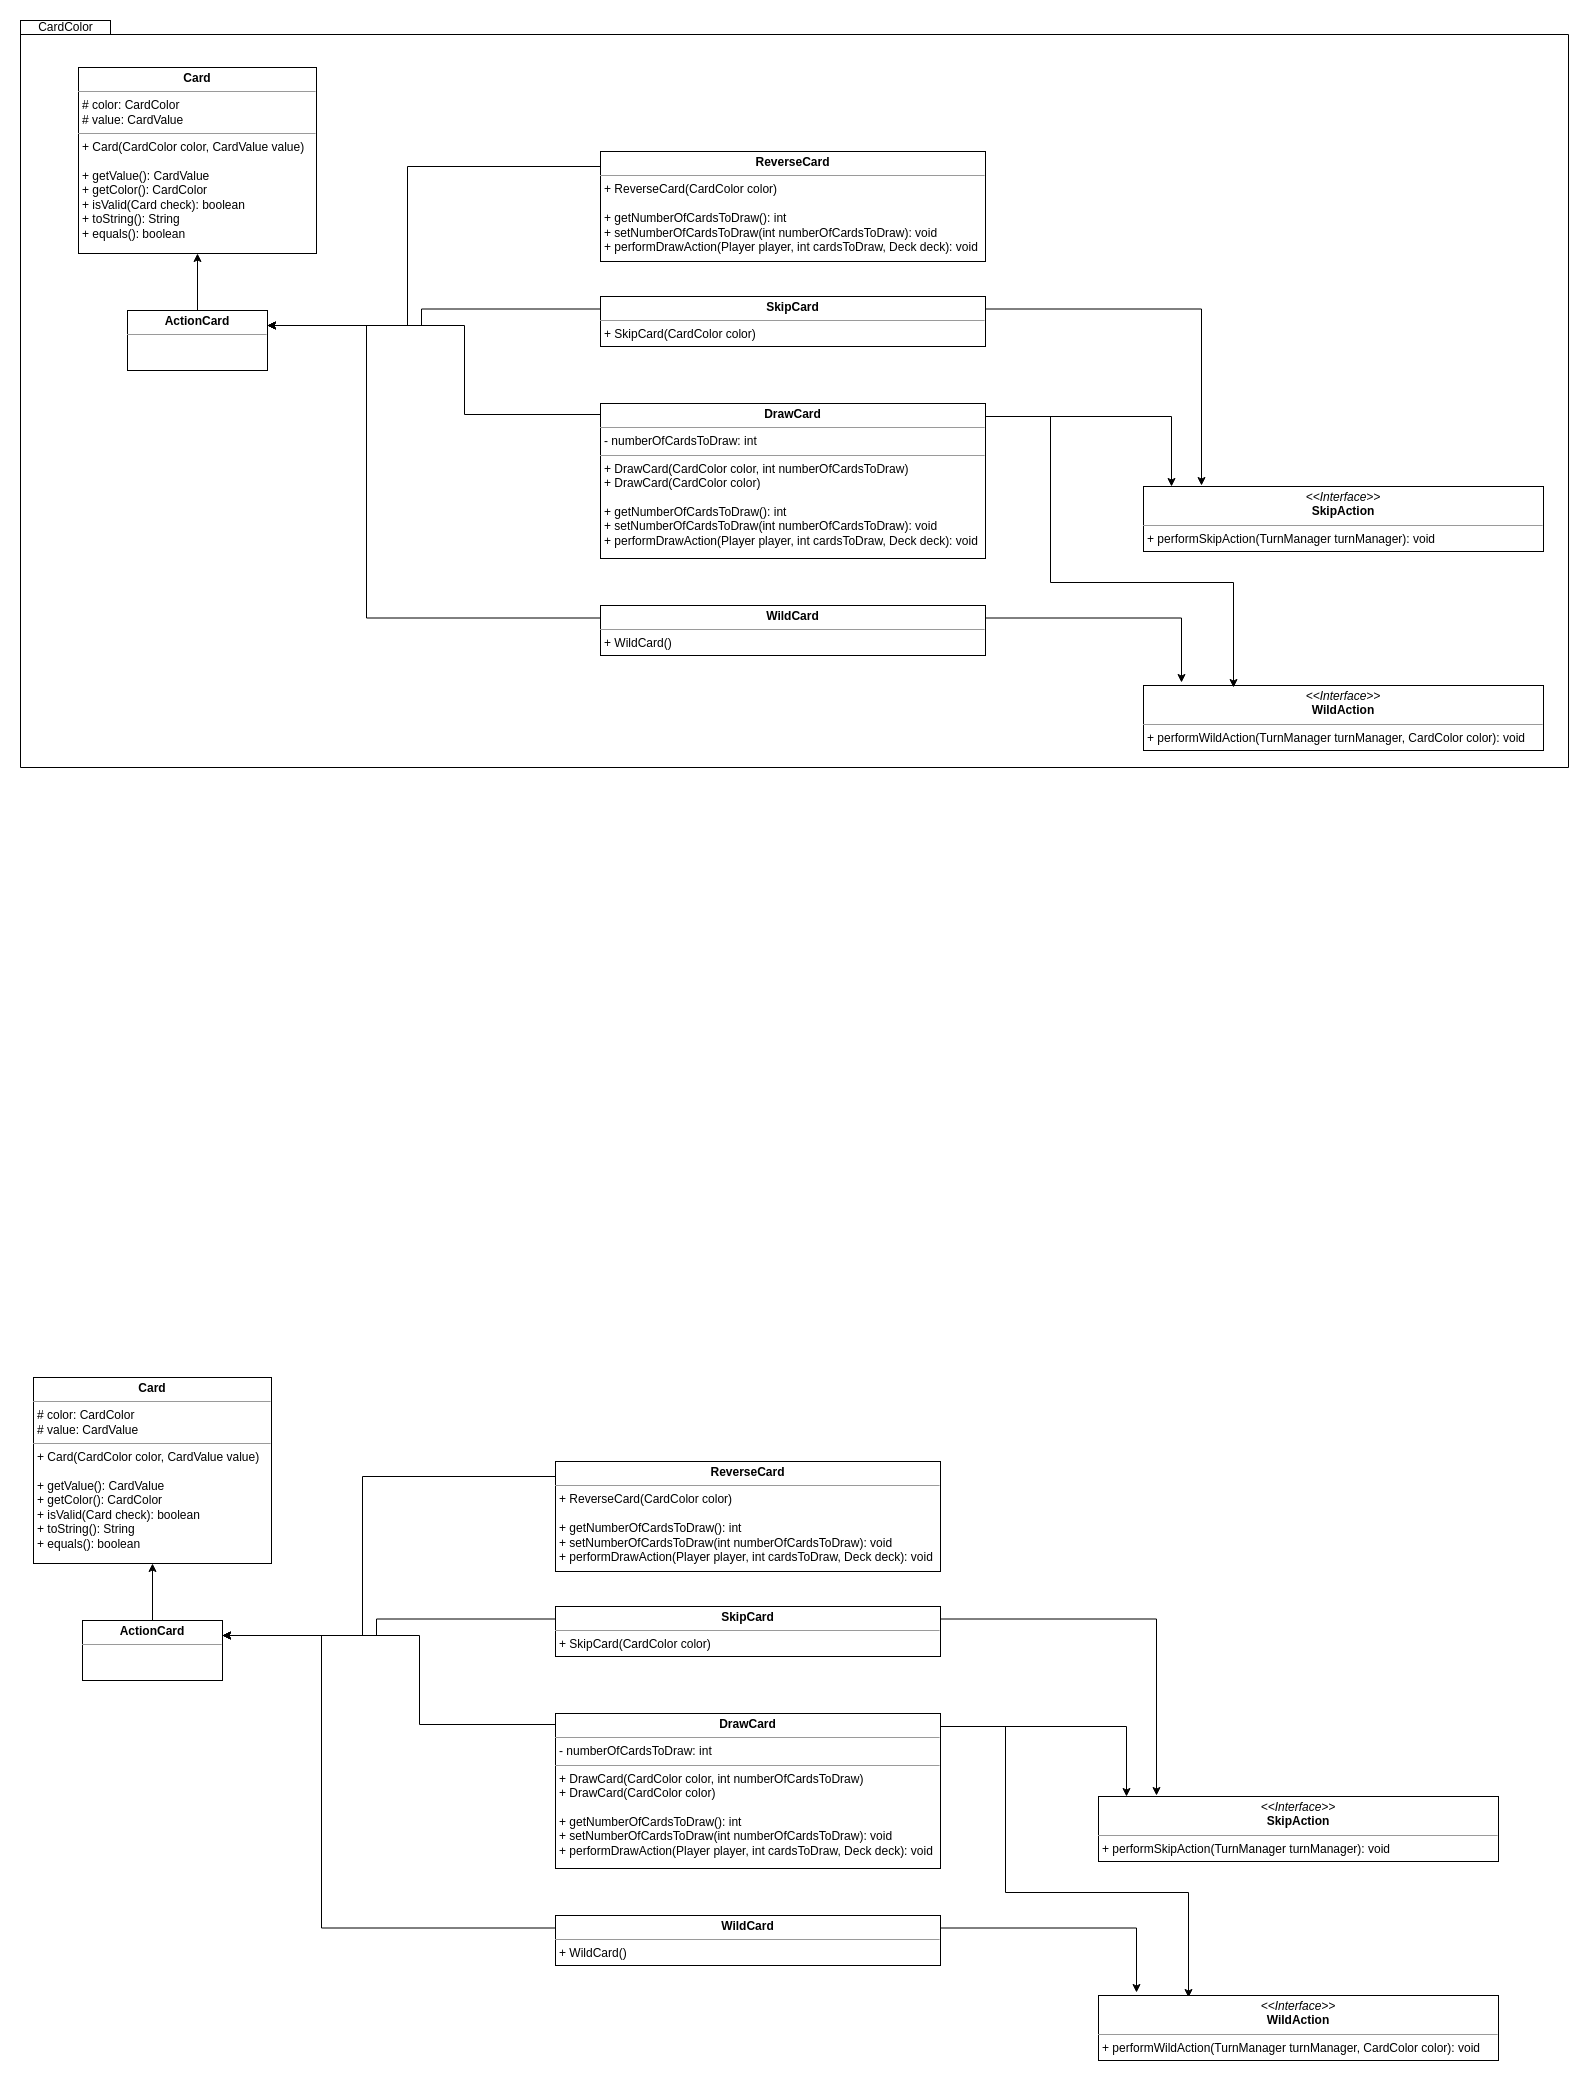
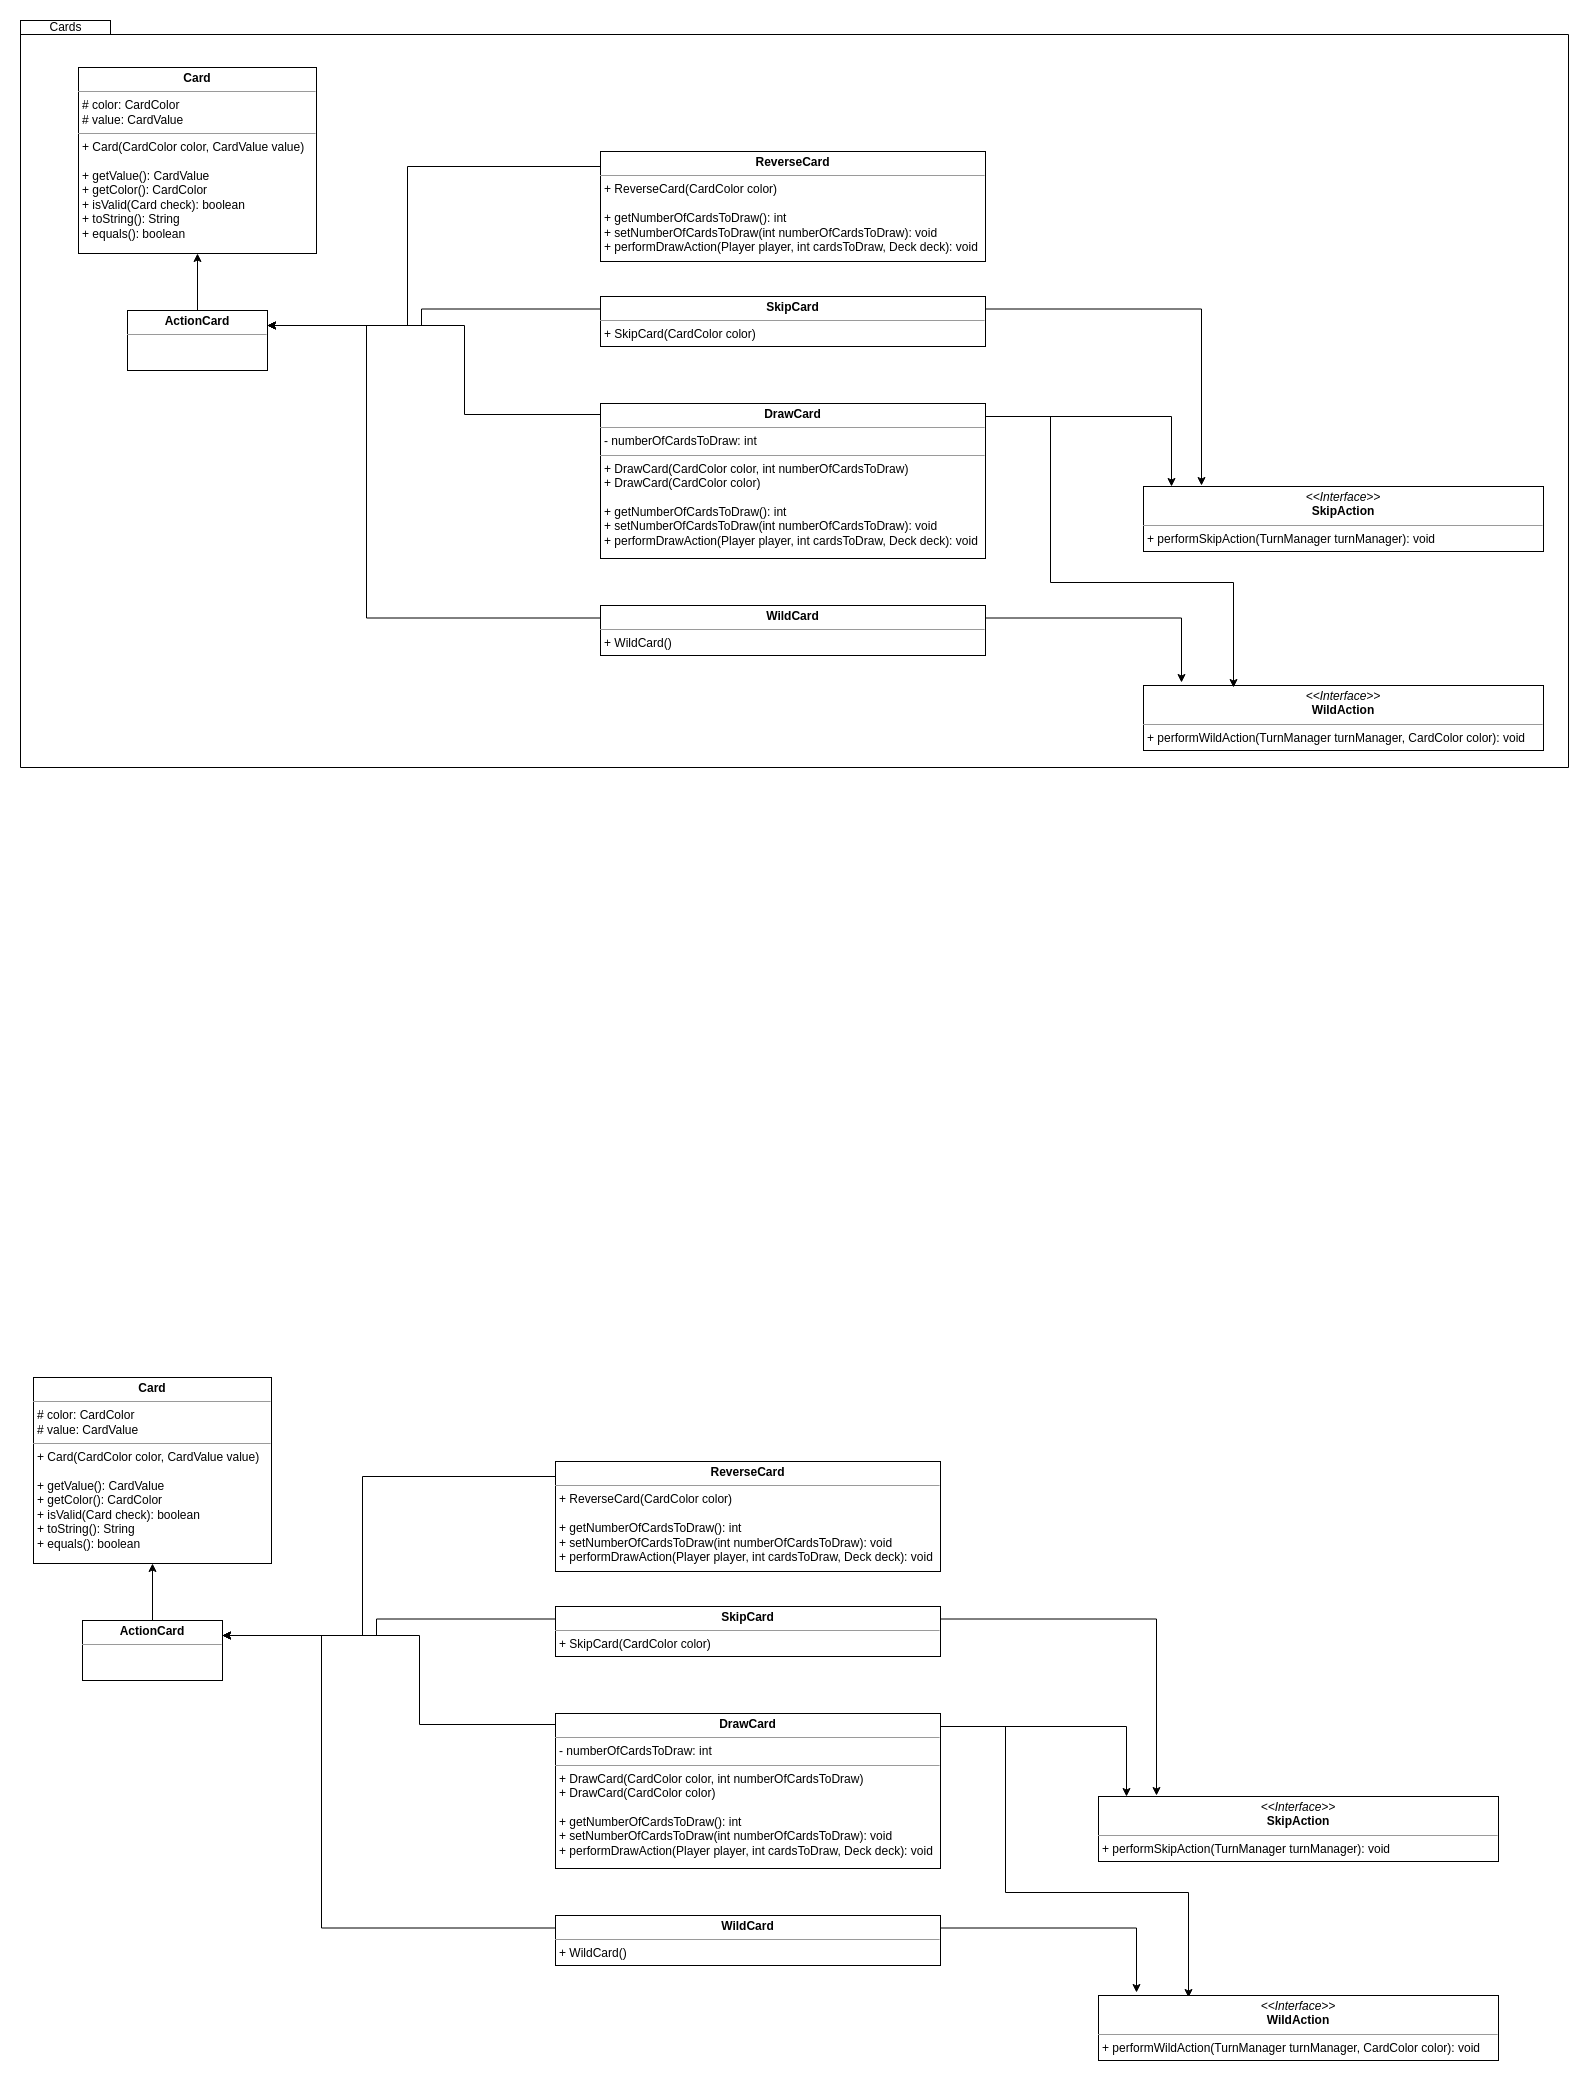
node "CardColor": label "CardColor" -> "Cards"
